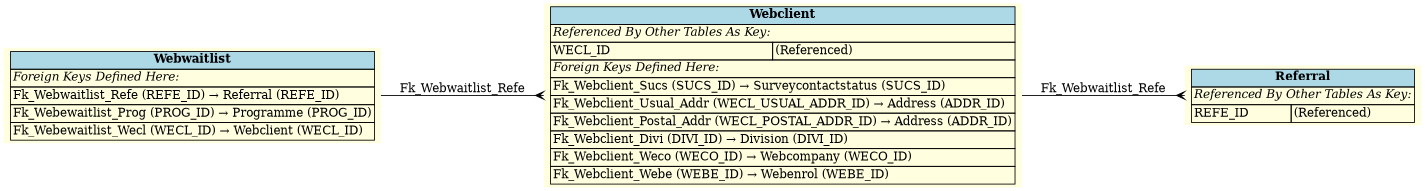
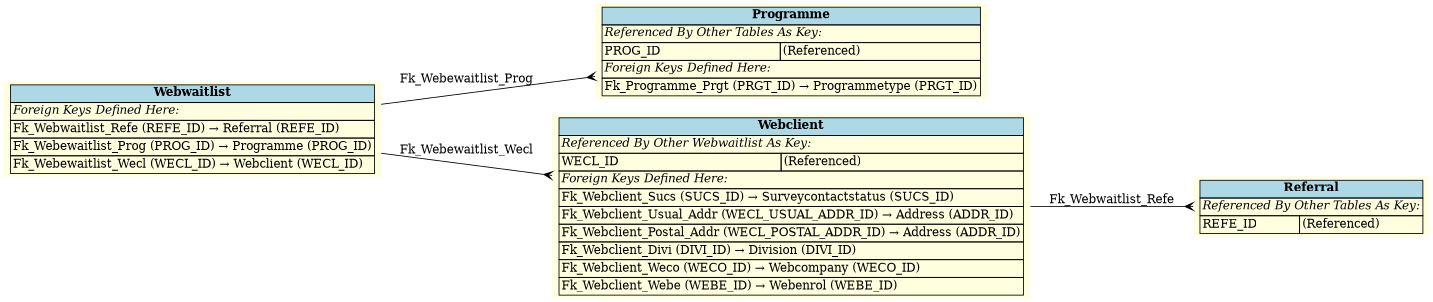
node "Webclient": text "Referenced By Other Tables As Key:" -> "Referenced By Other Webwaitlist As Key:"
node "Programme": added
edge "Webwaitlist" -- "Webclient": label " Fk_Webwaitlist_Refe " -> " Fk_Webewaitlist_Wecl "
